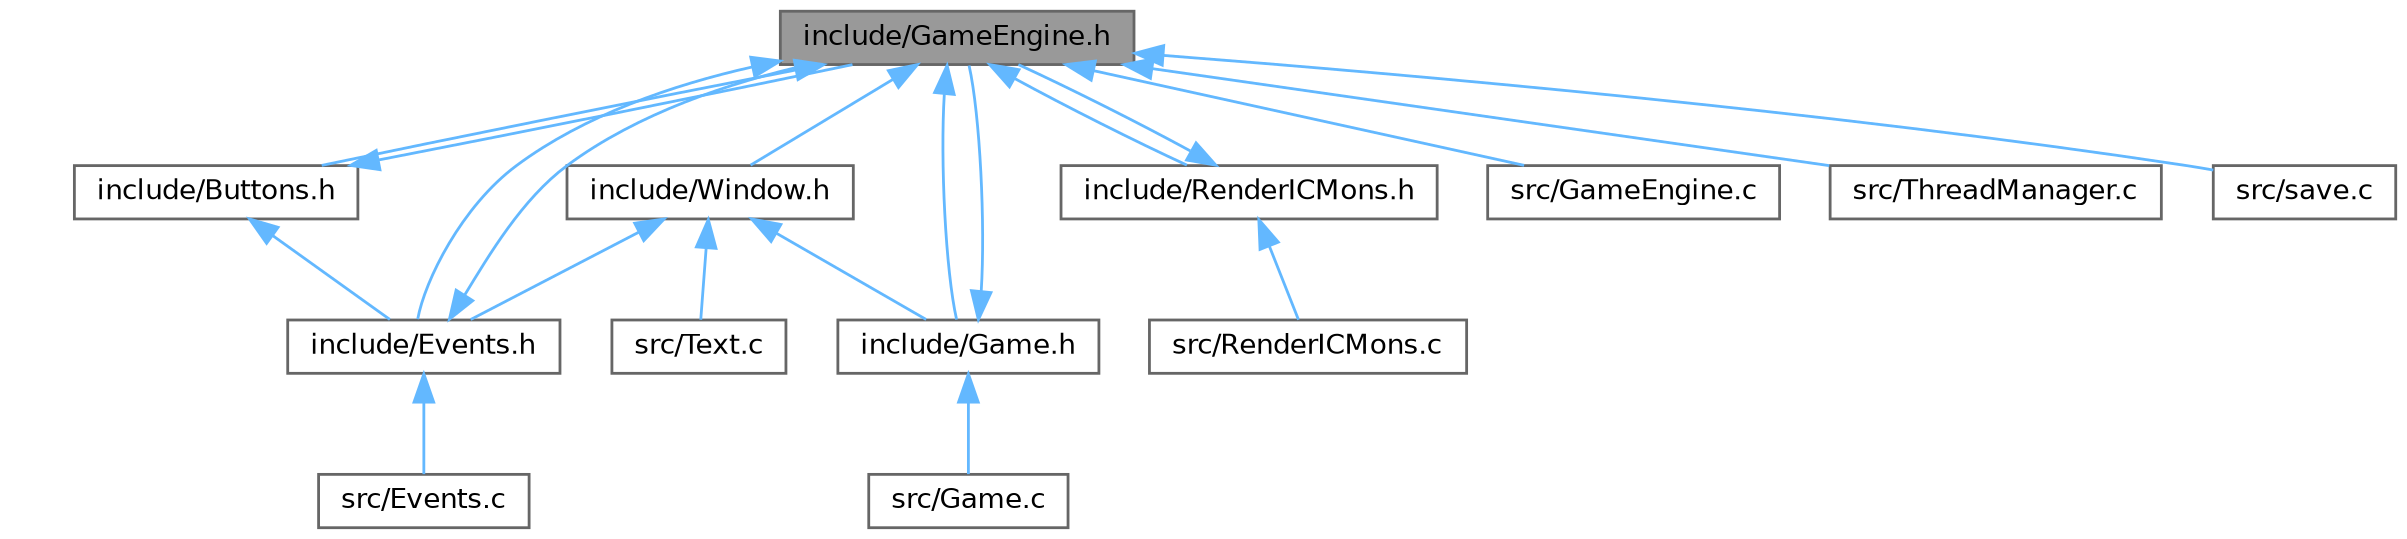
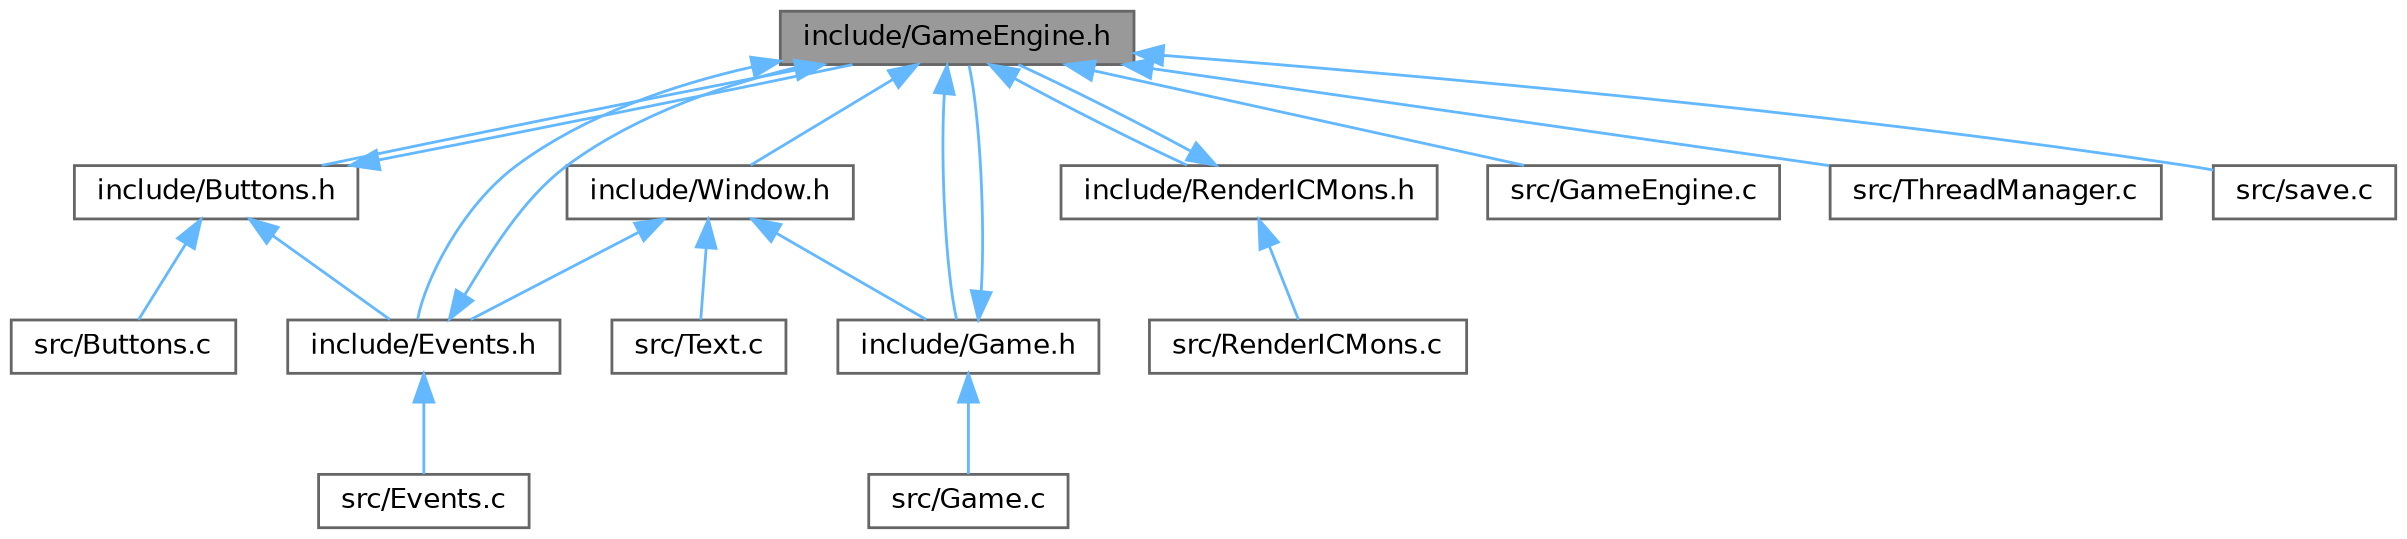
node "src/Buttons.c": added
